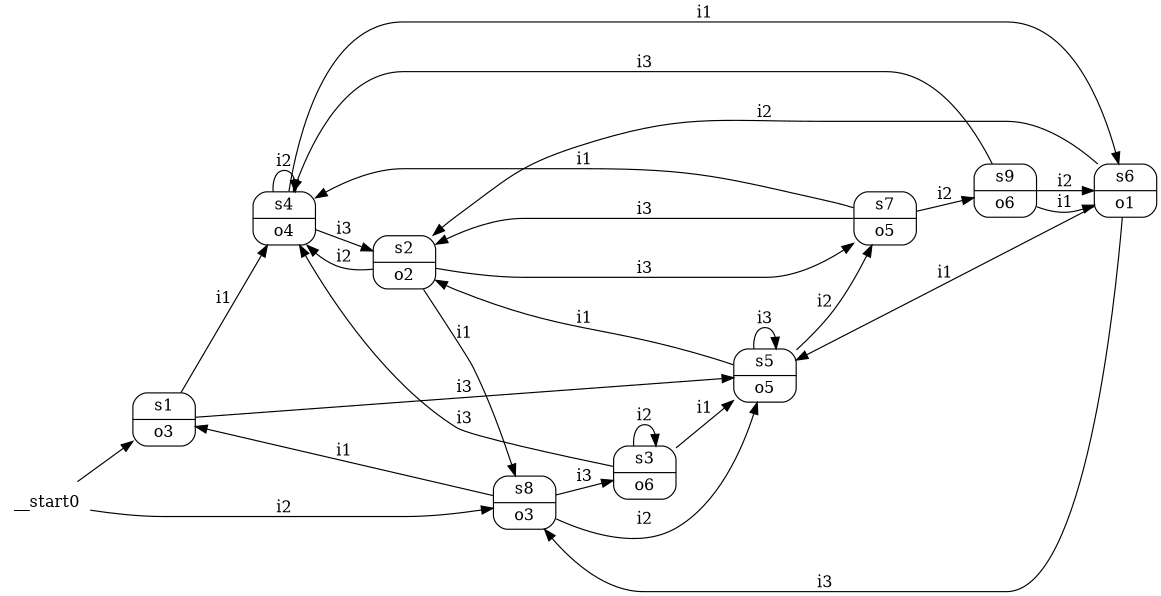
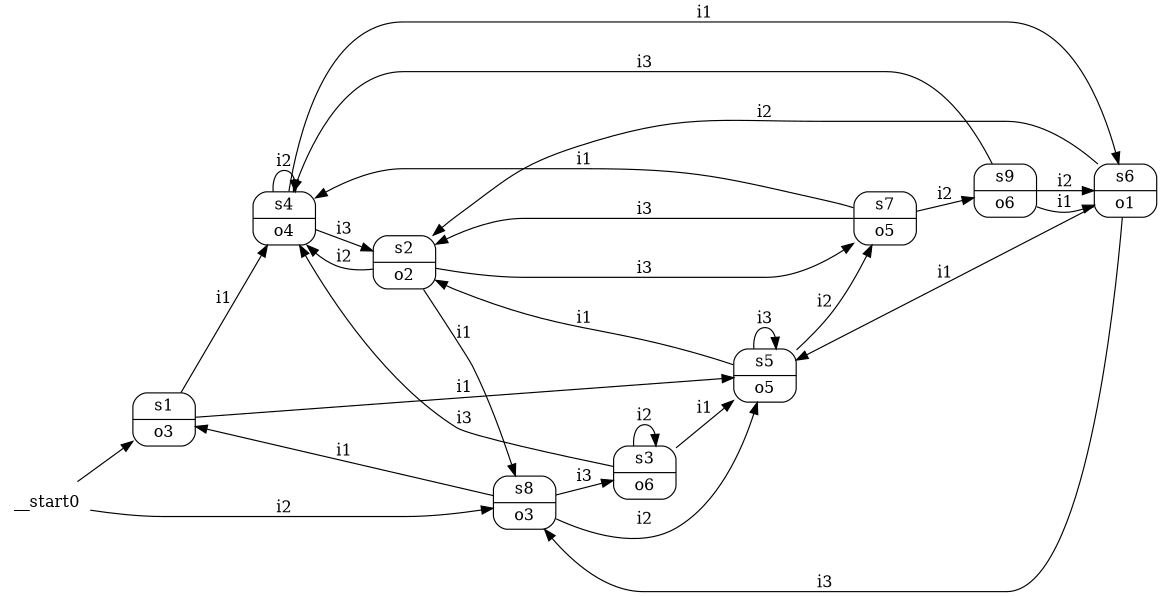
edge "s1" -> "s5": label "i3" -> "i1"
